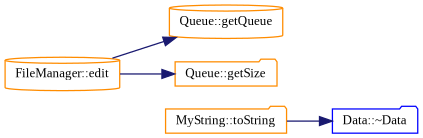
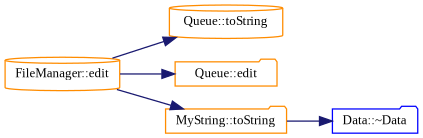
node "Queue::getQueue": label "Queue::getQueue" -> "Queue::toString"
node "Queue::getSize": label "Queue::getSize" -> "Queue::edit"
edge "FileManager::edit" -> "MyString::toString": added
